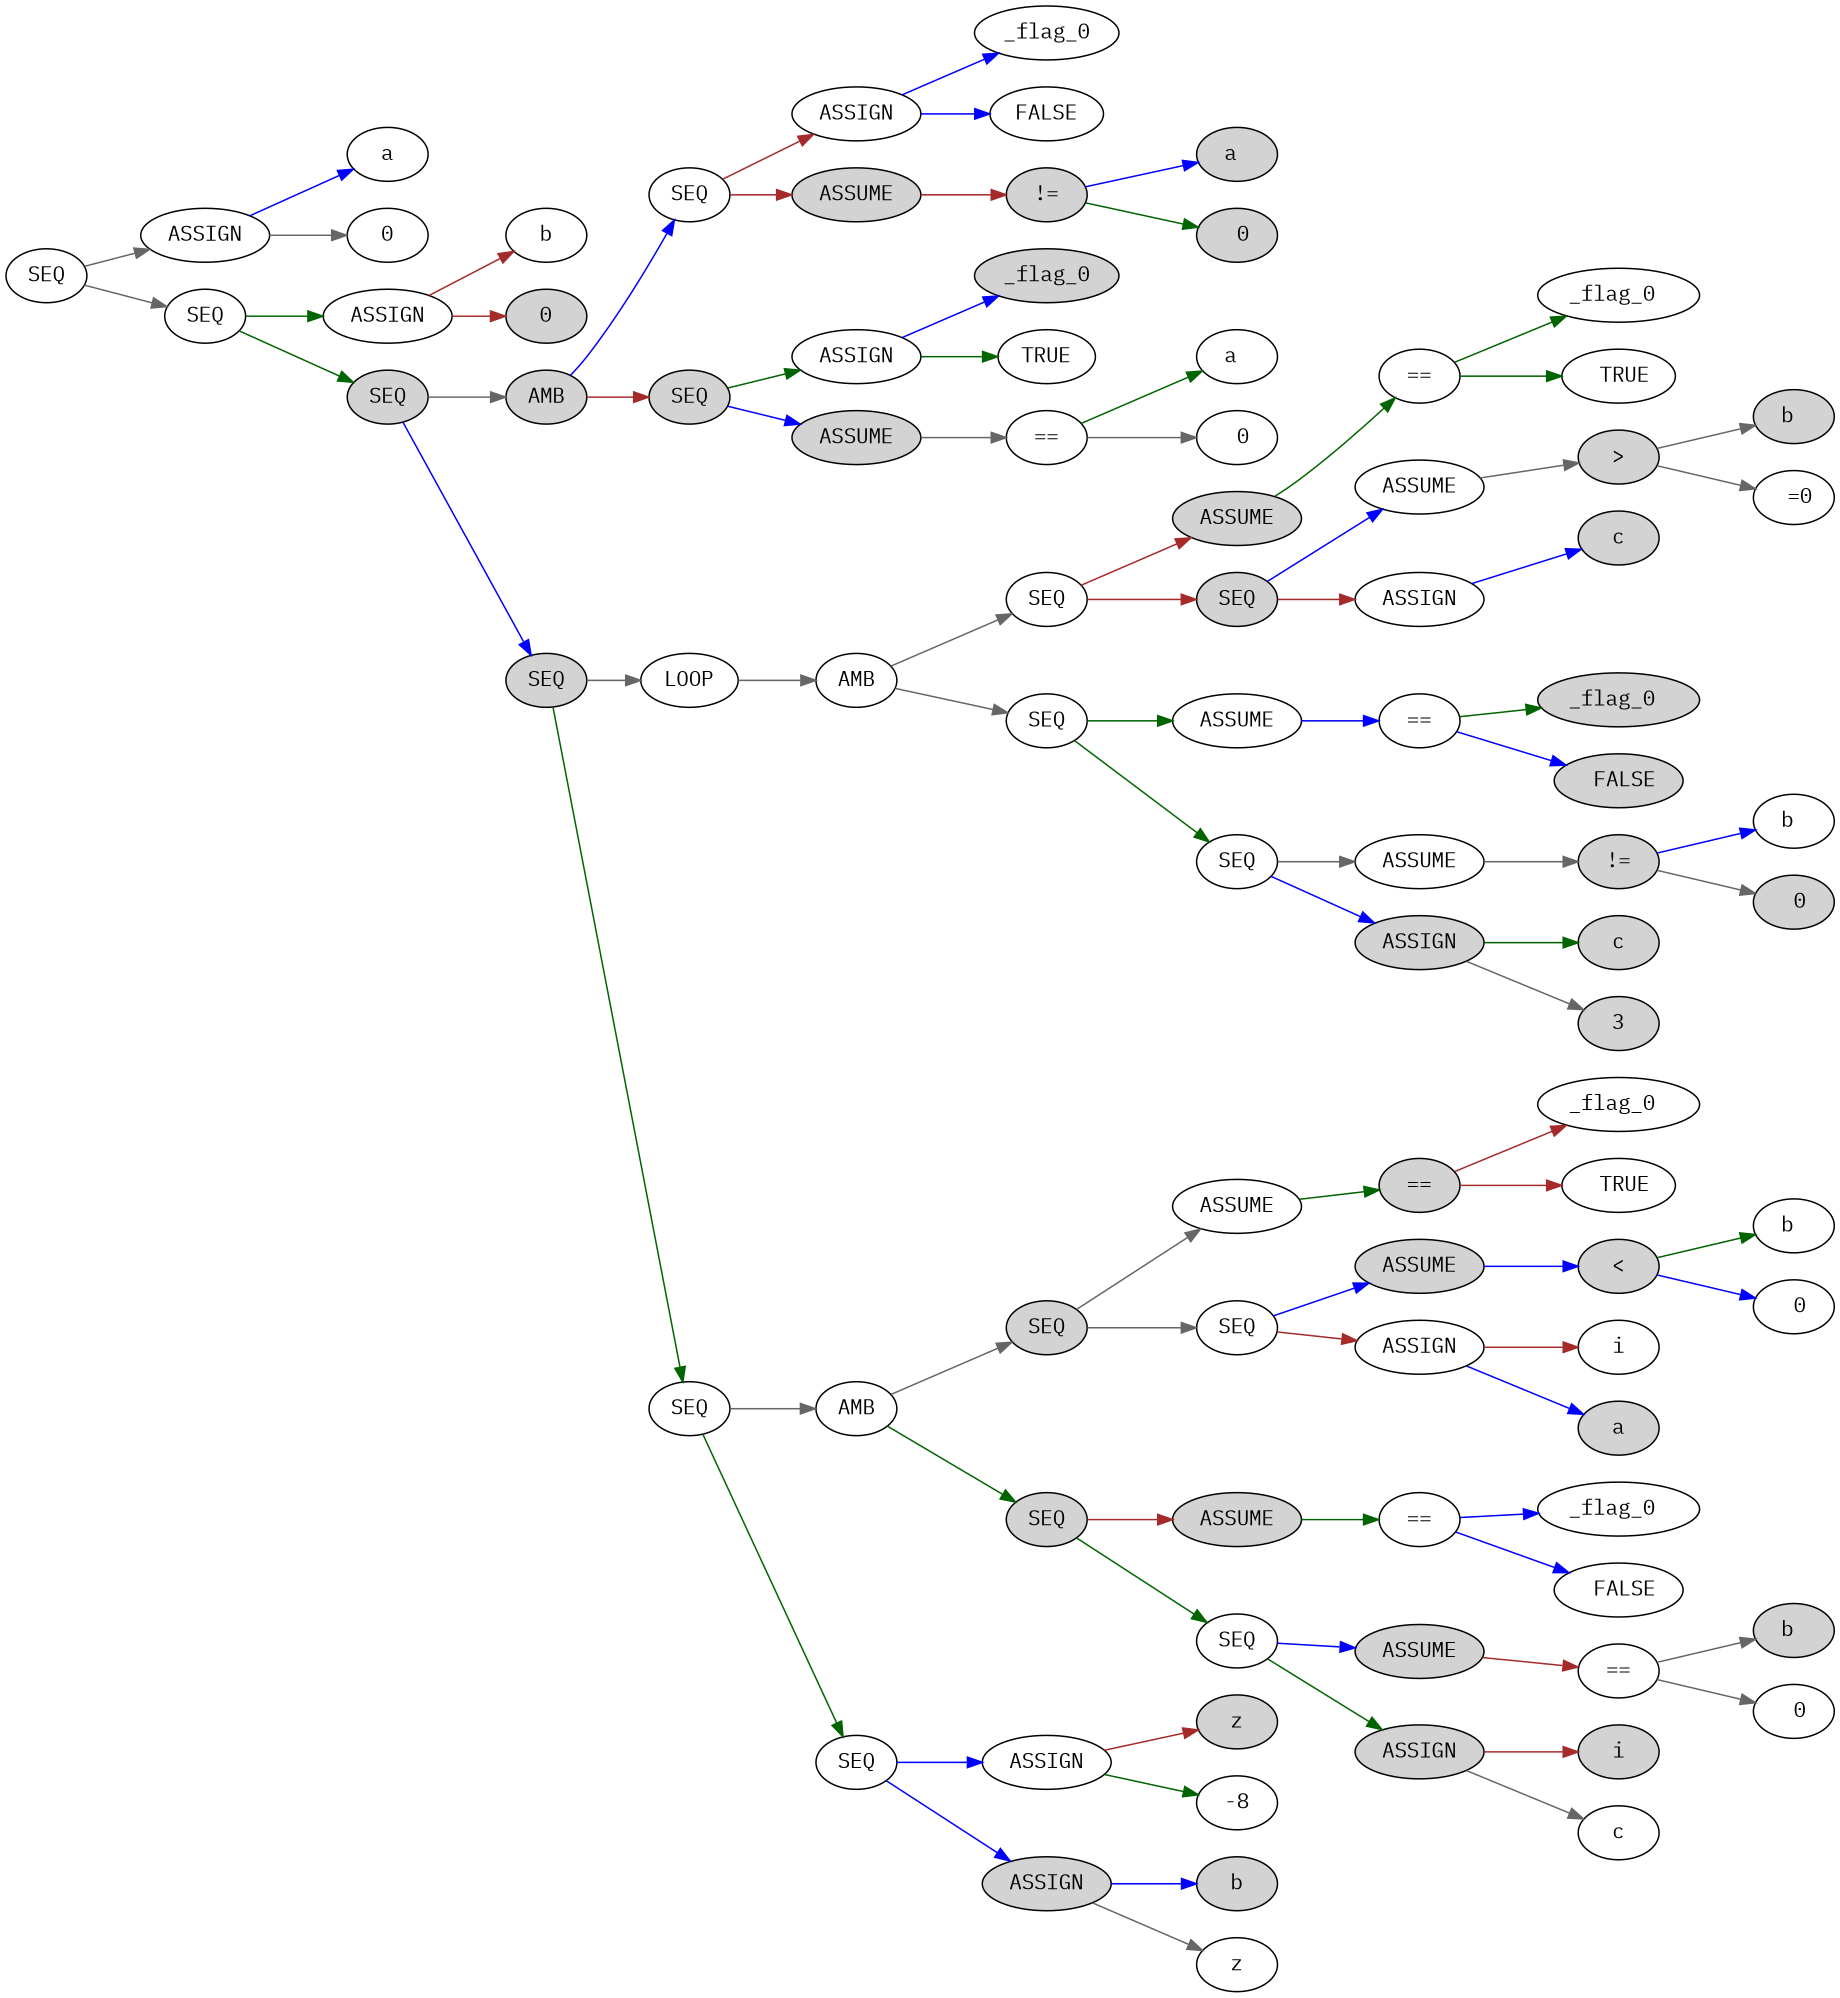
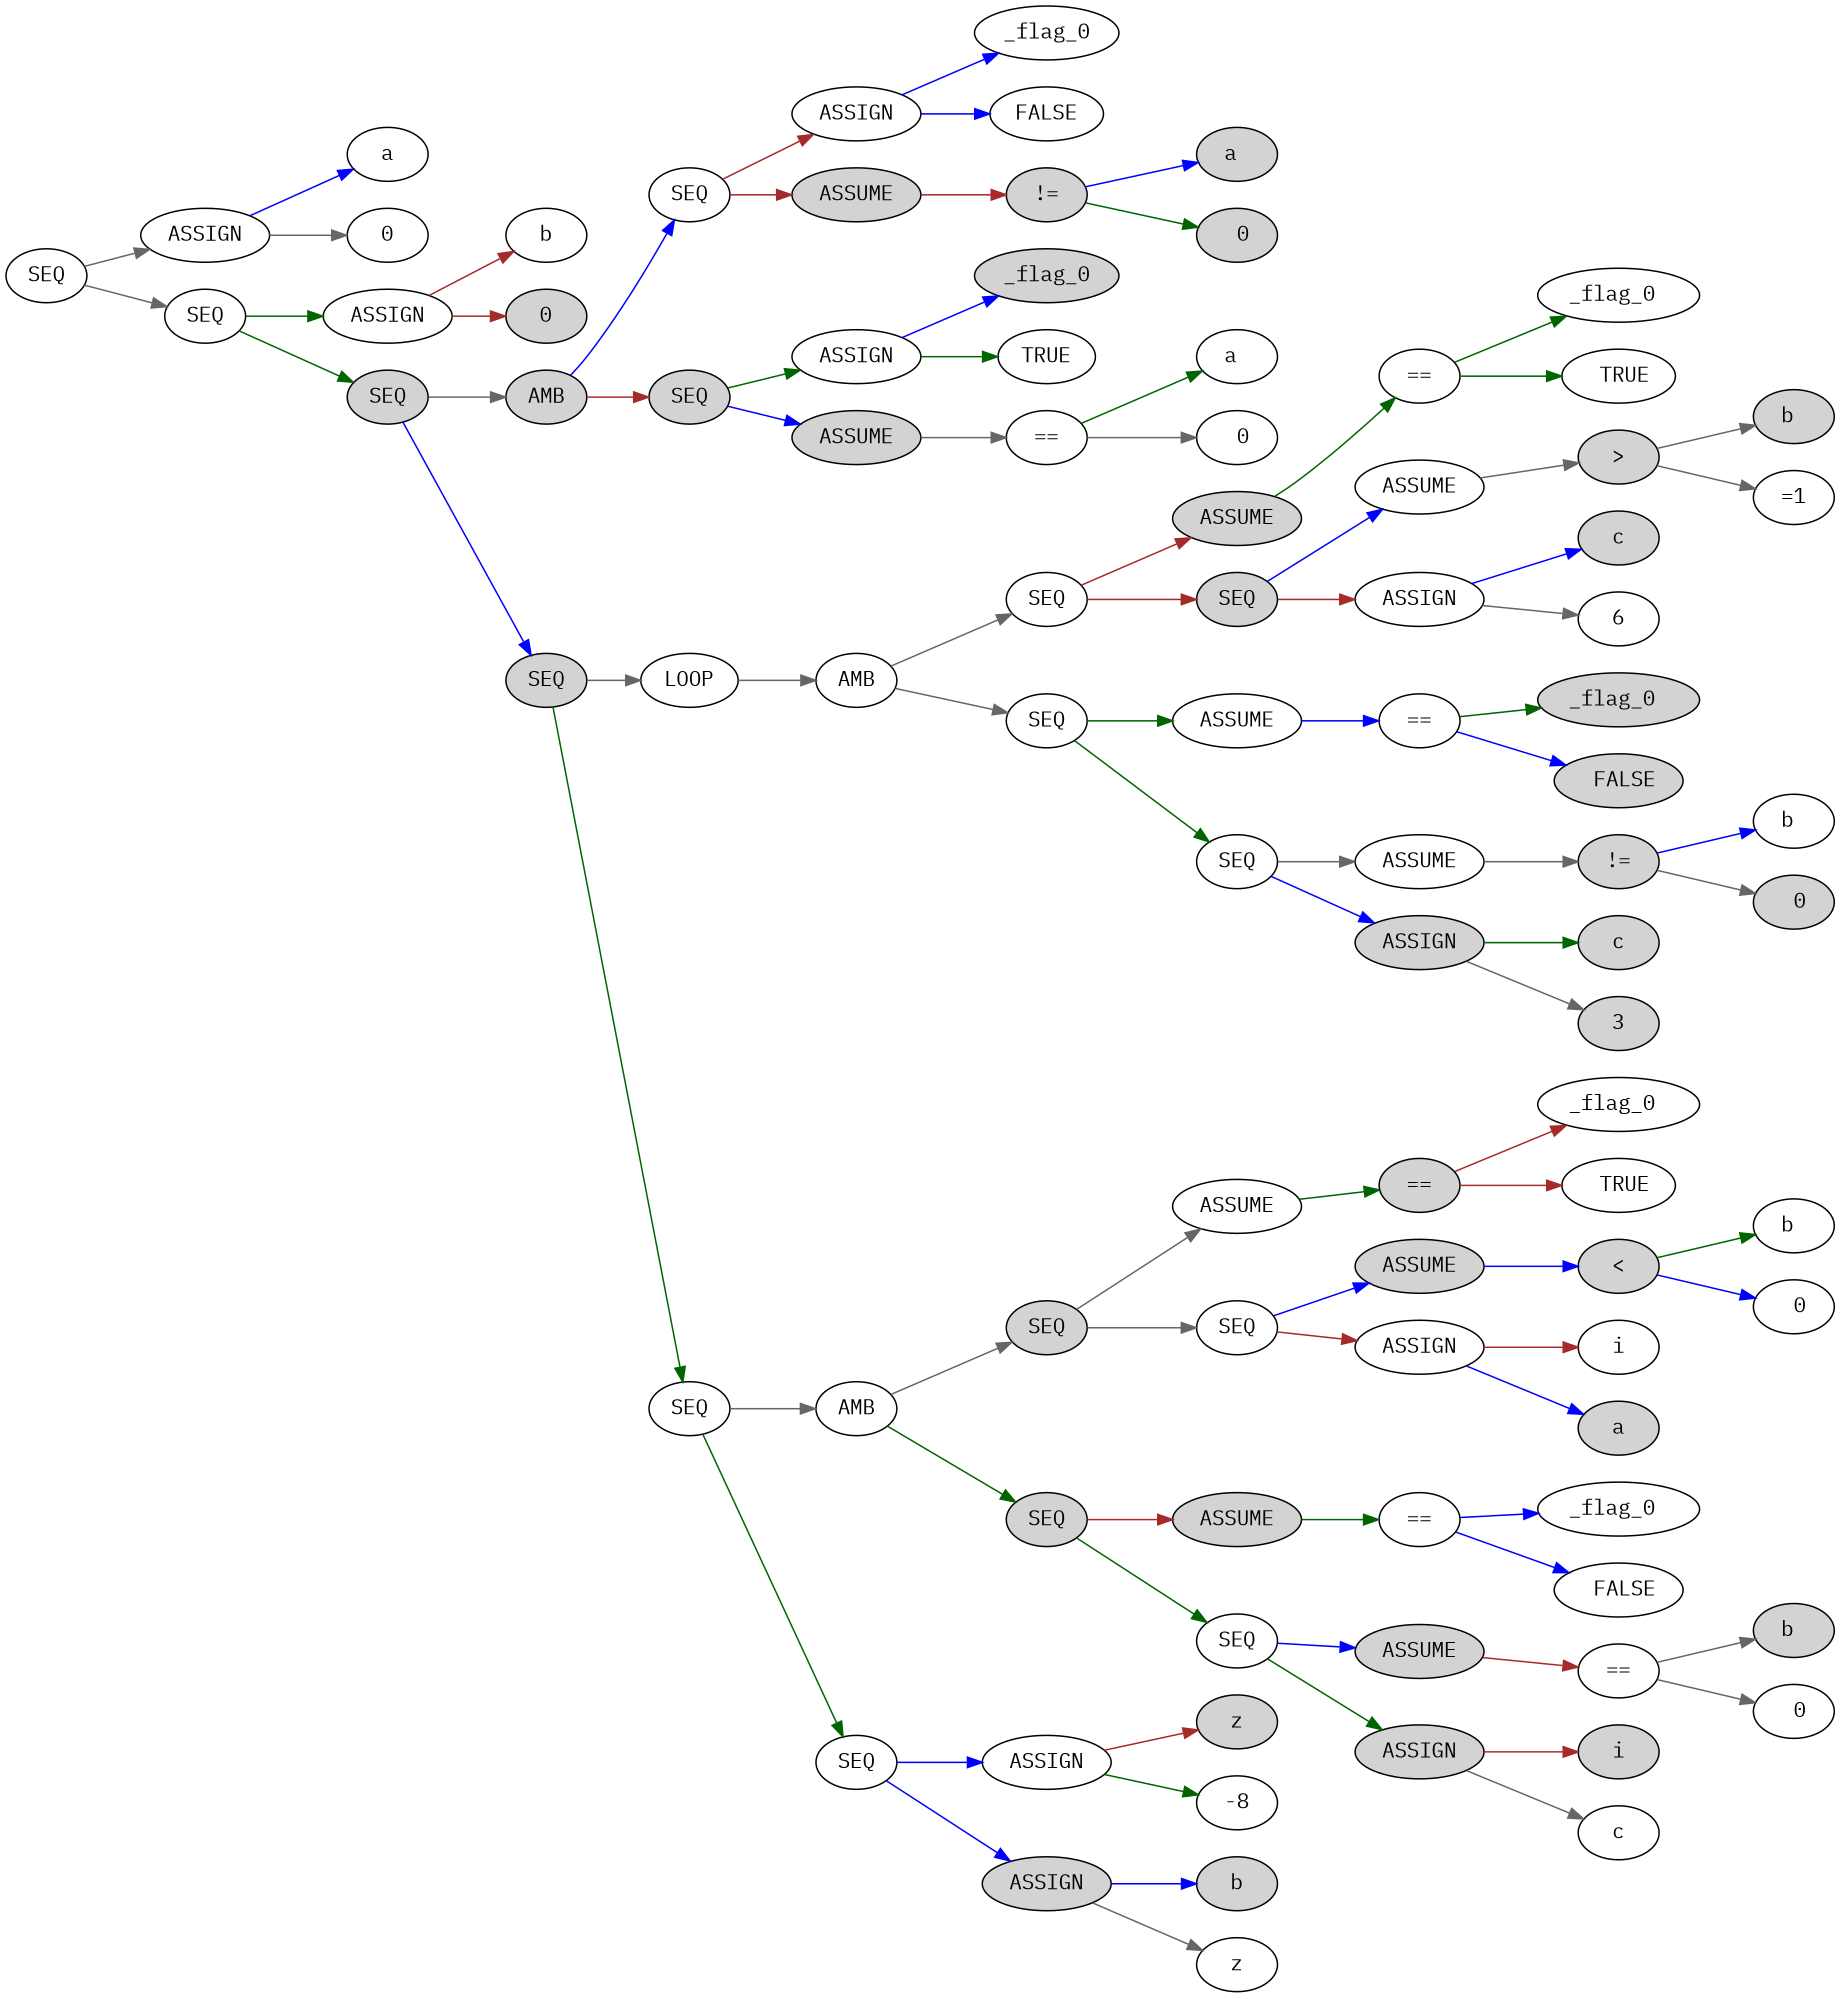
node "=0": label "=0" -> "=1"
node "6": added
